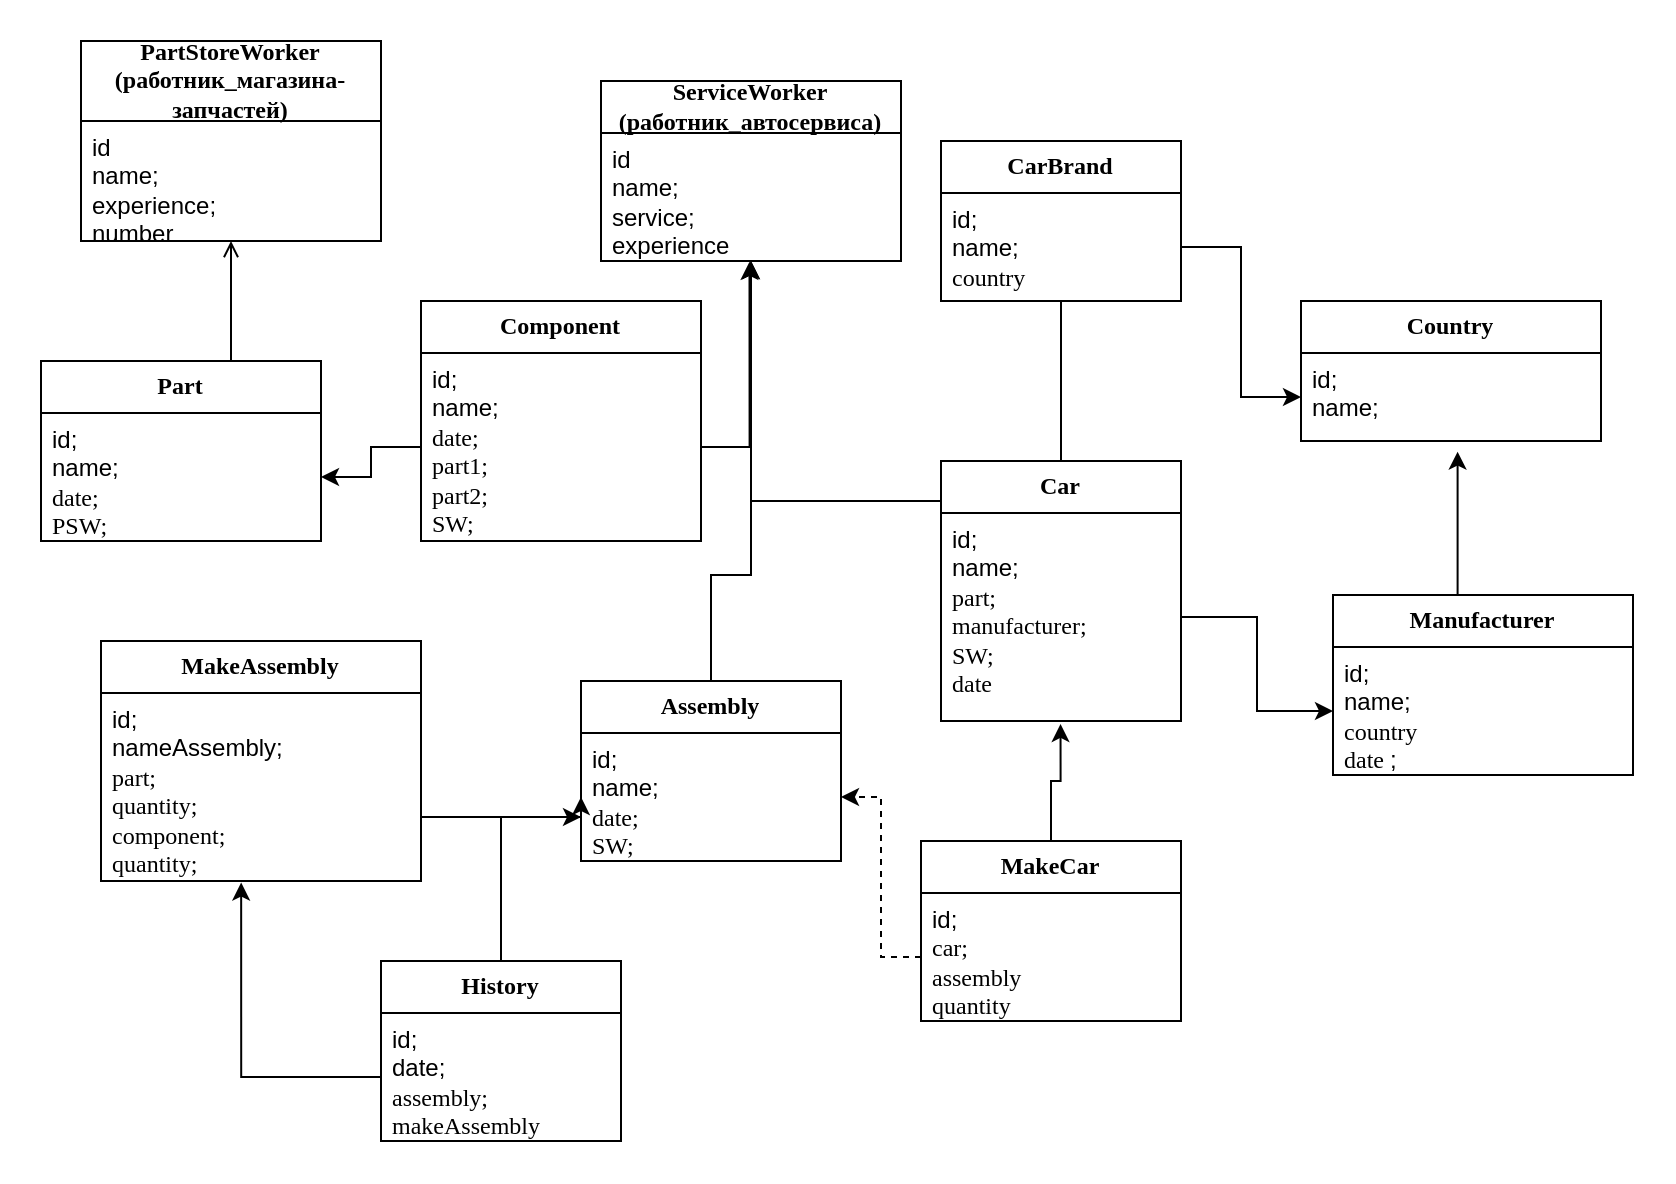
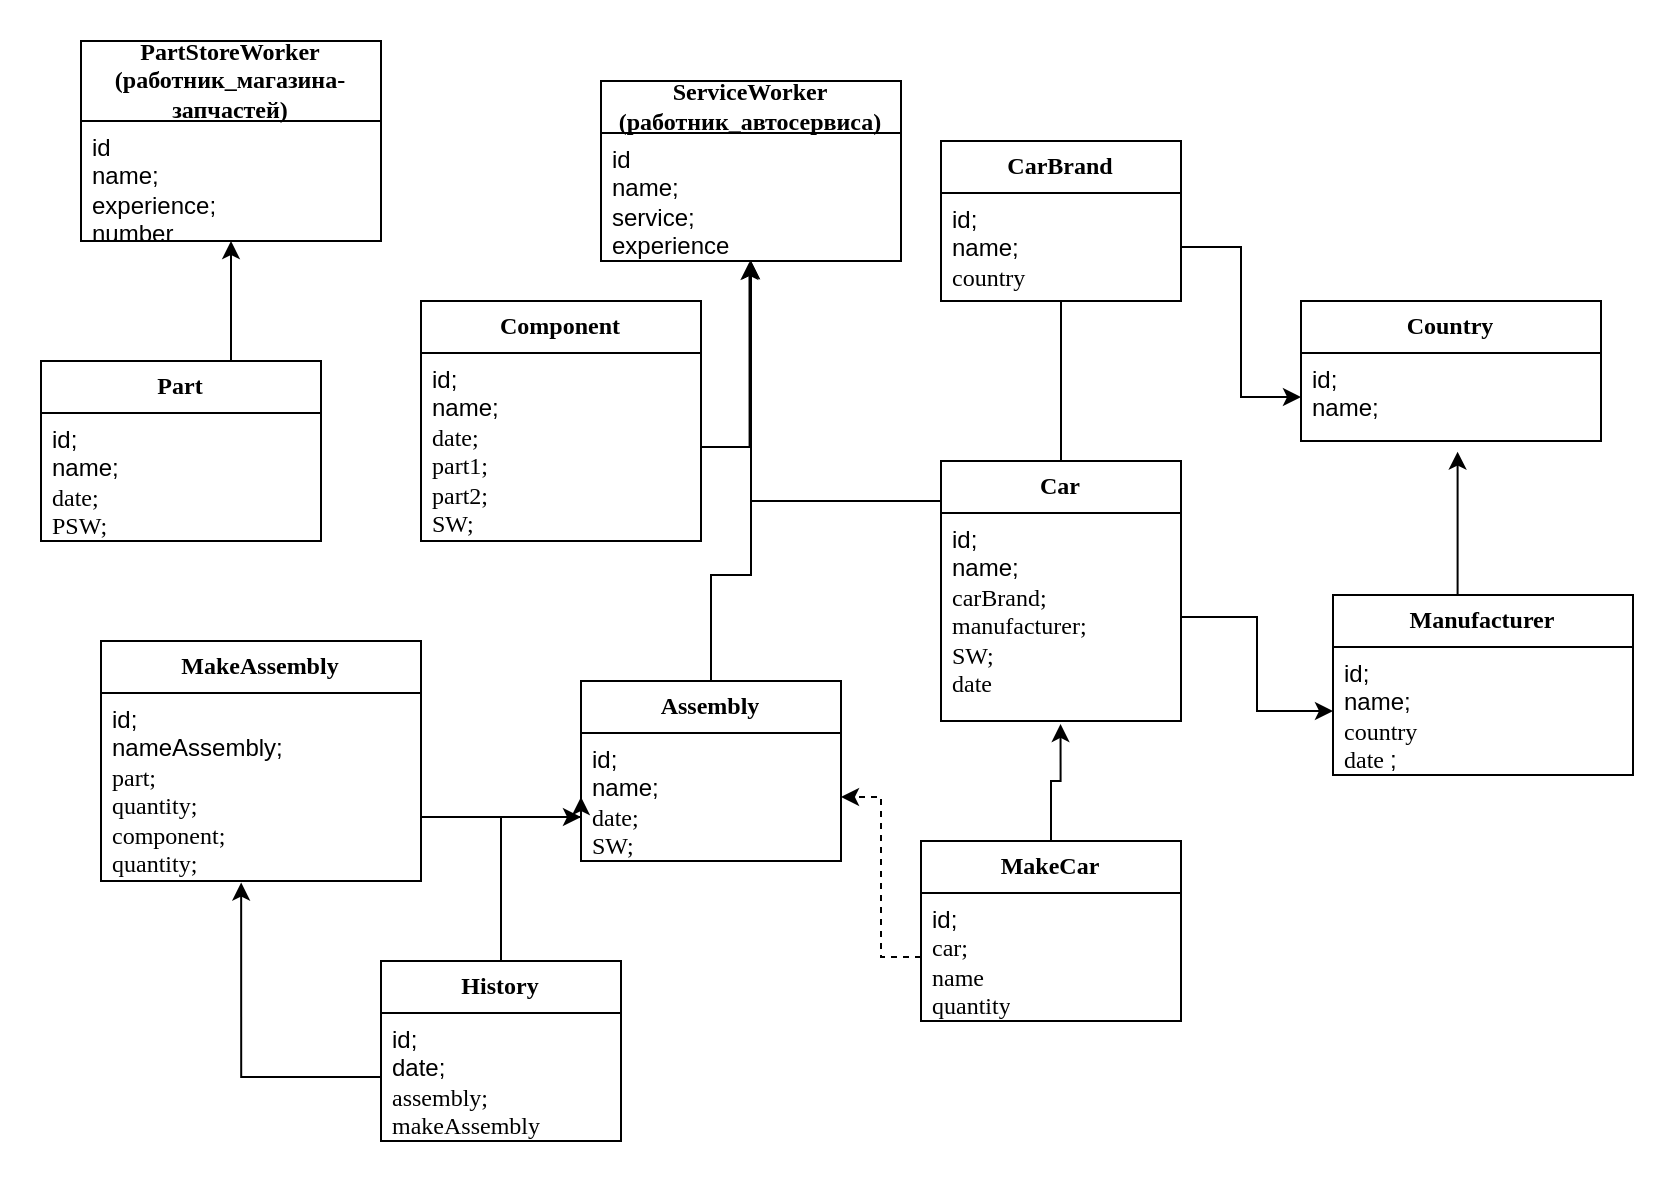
edge "Part" -> "PartStoreWorker (работник_магазина-запчастей)": arrowhead open -> classic
edge "id; name; date; part1; part2; SW;" -> "id; name; date; PSW;": removed
node "id; name; part; manufacturer; SW; date": label "id; name; part; manufacturer; SW; date" -> "id; name; carBrand; manufacturer; SW; date"
node "id; car; assembly quantity": label "id; car; assembly quantity" -> "id; car; name quantity"
